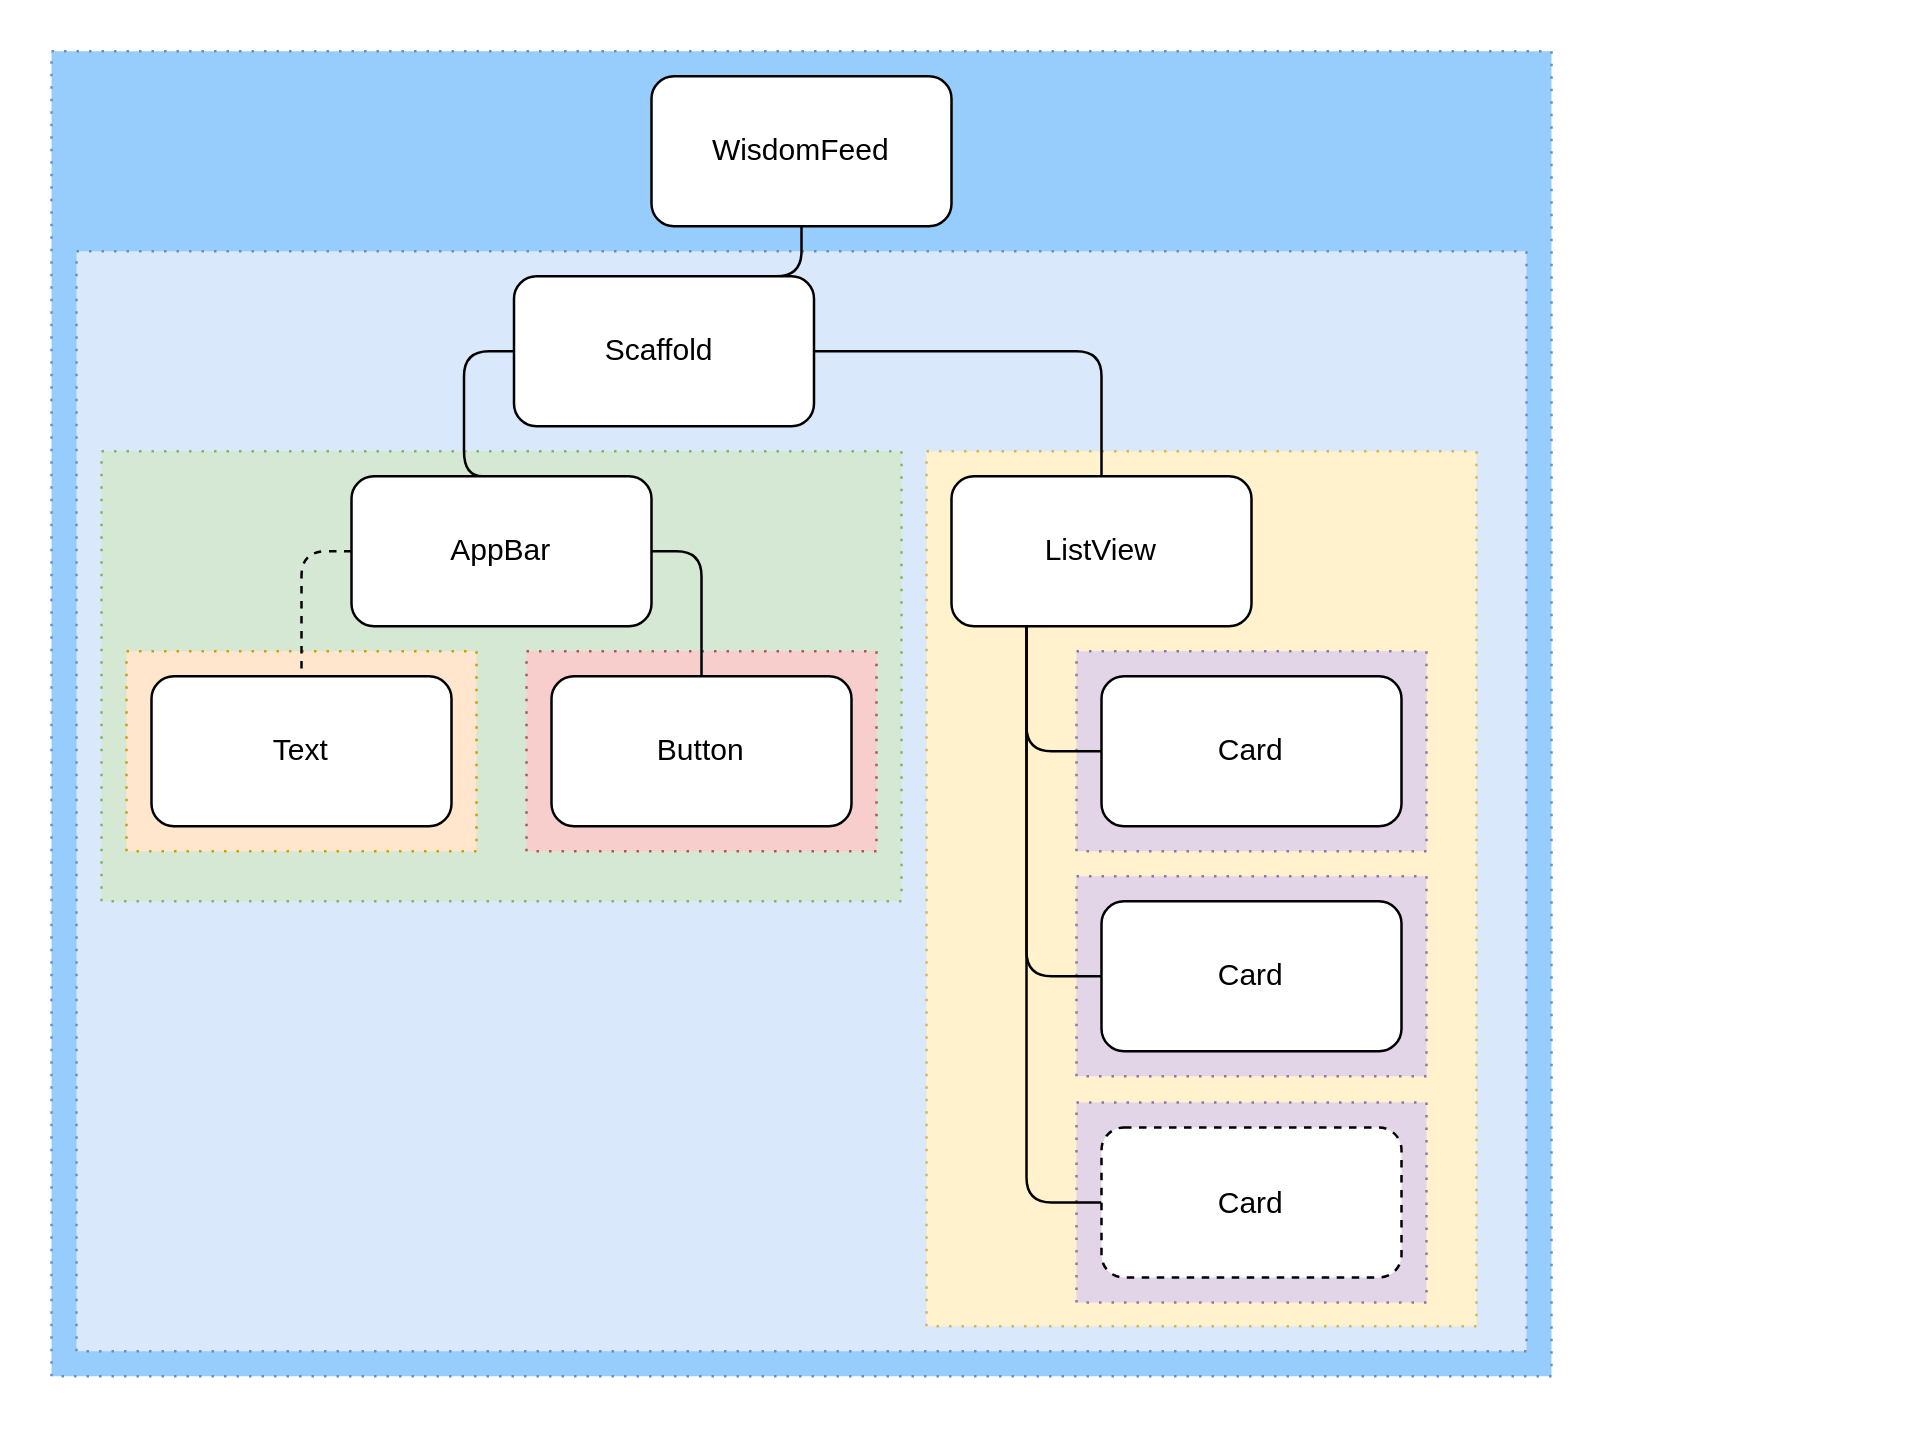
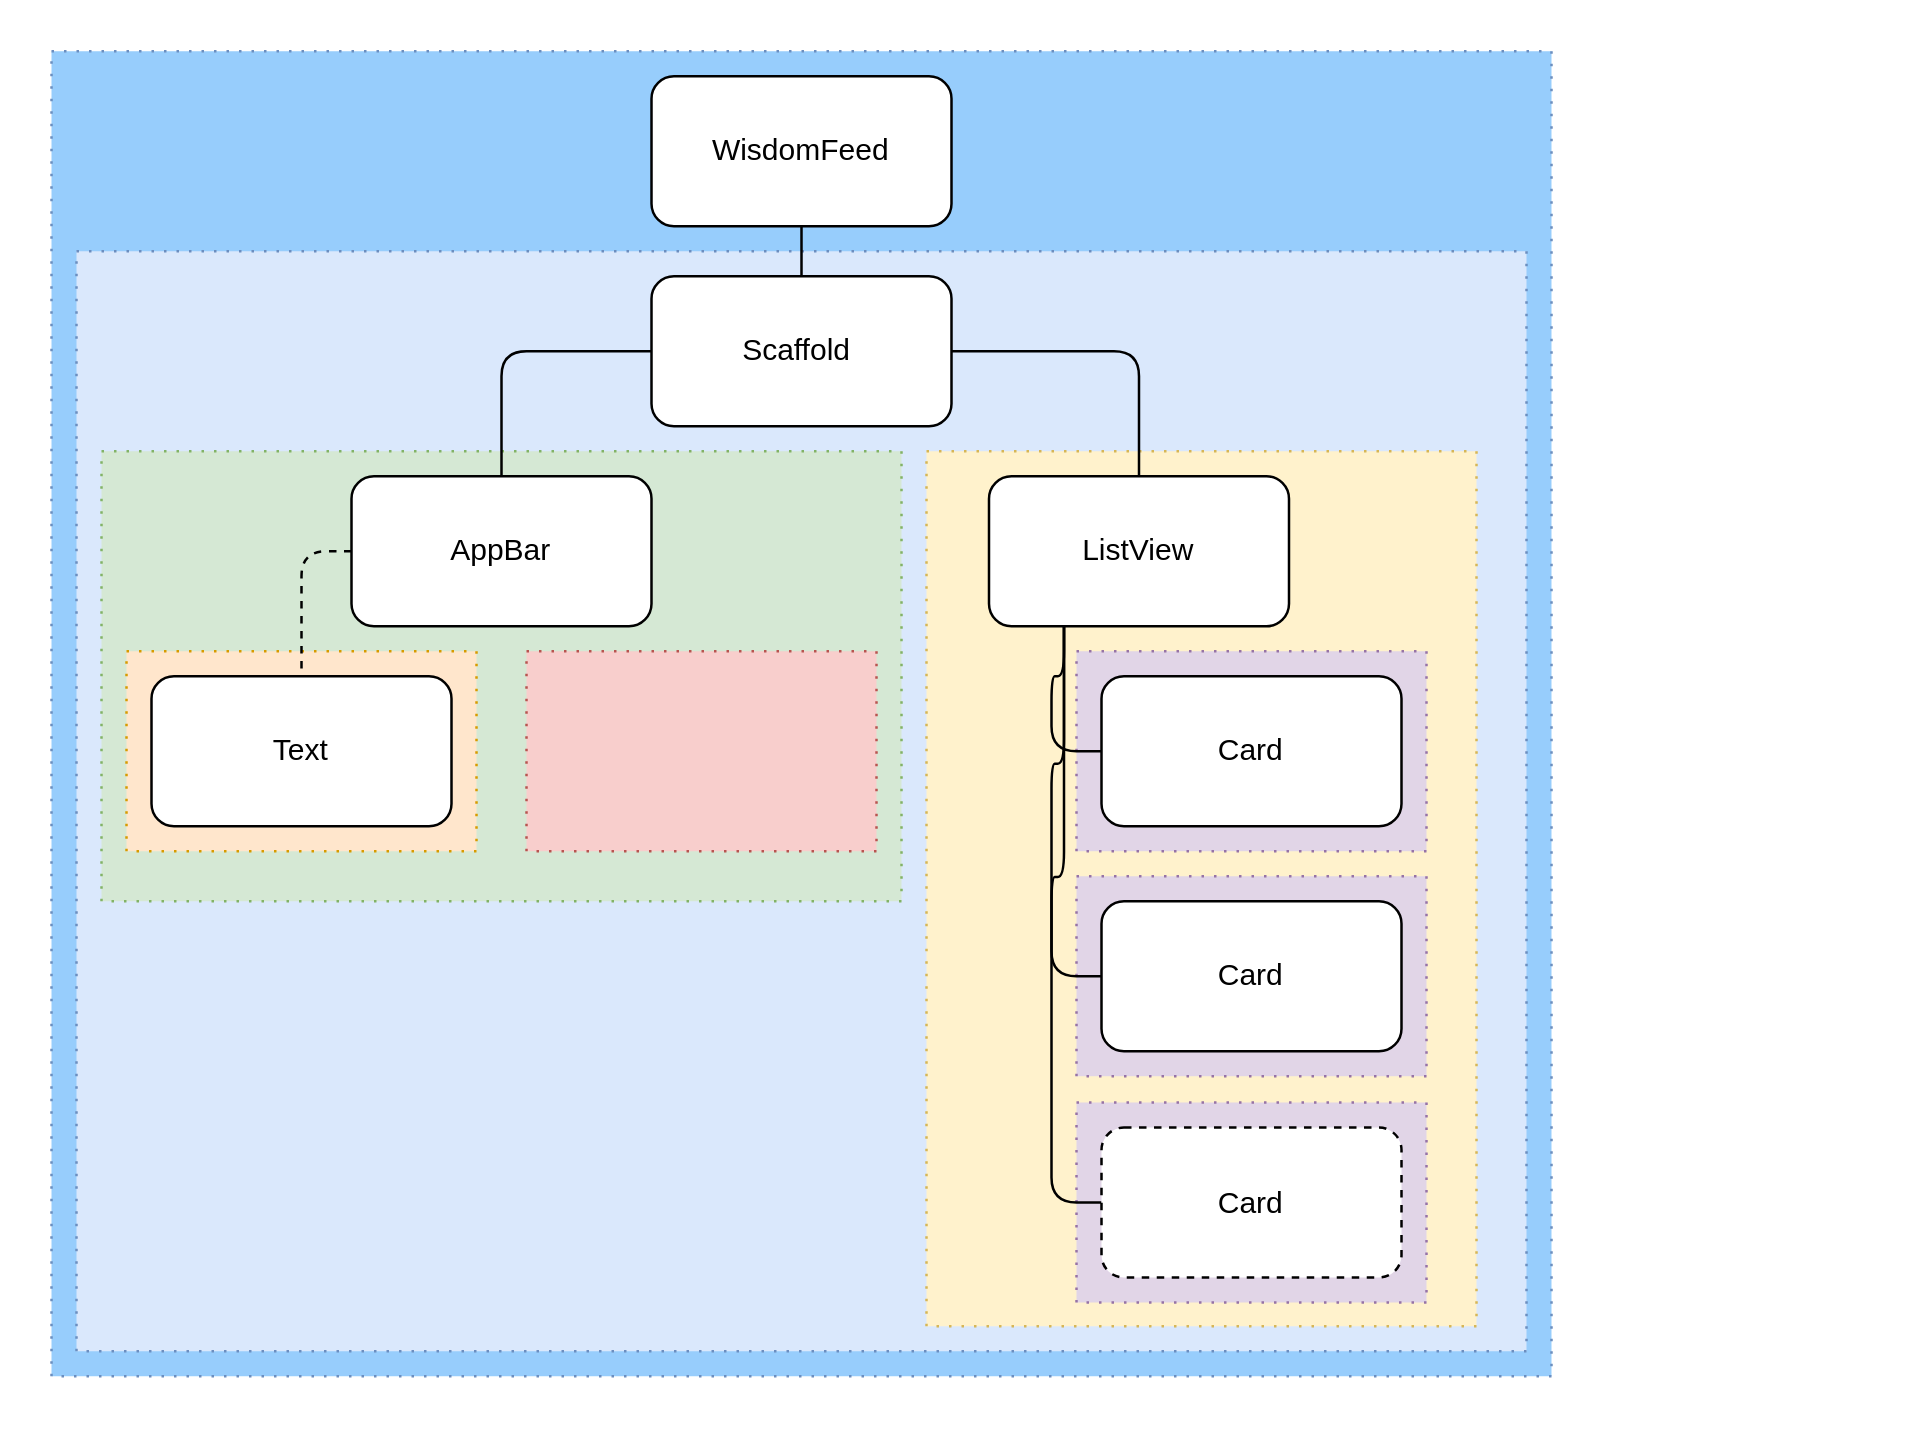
node "Scaffold": moved (664, 351) -> (801, 351)
node "ListView": moved (1101, 551) -> (1139, 551)
edge "AppBar" -- "Button": removed
node "Button": removed
